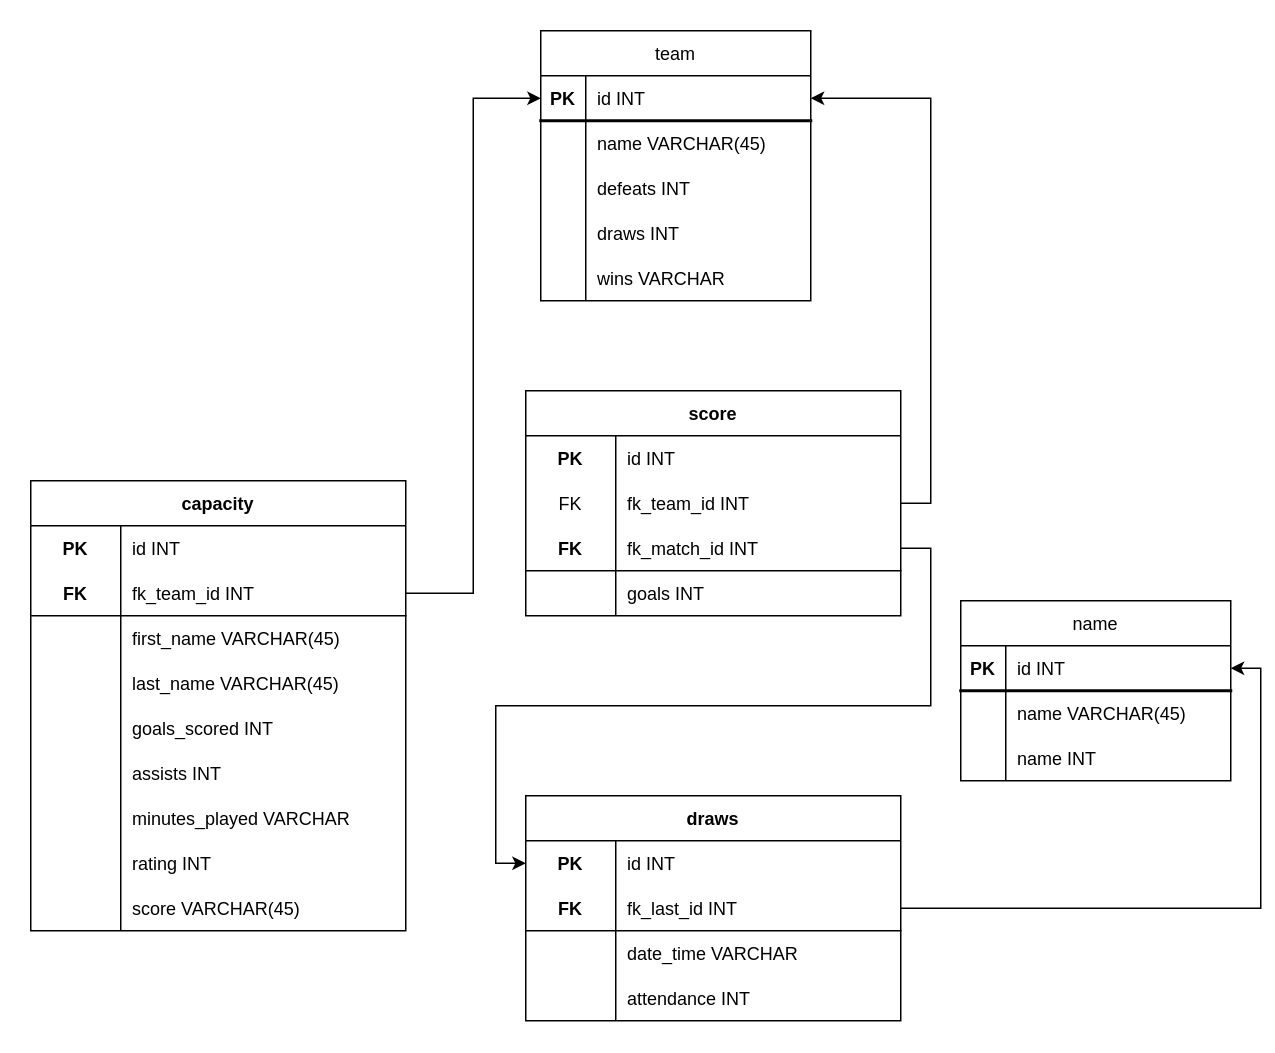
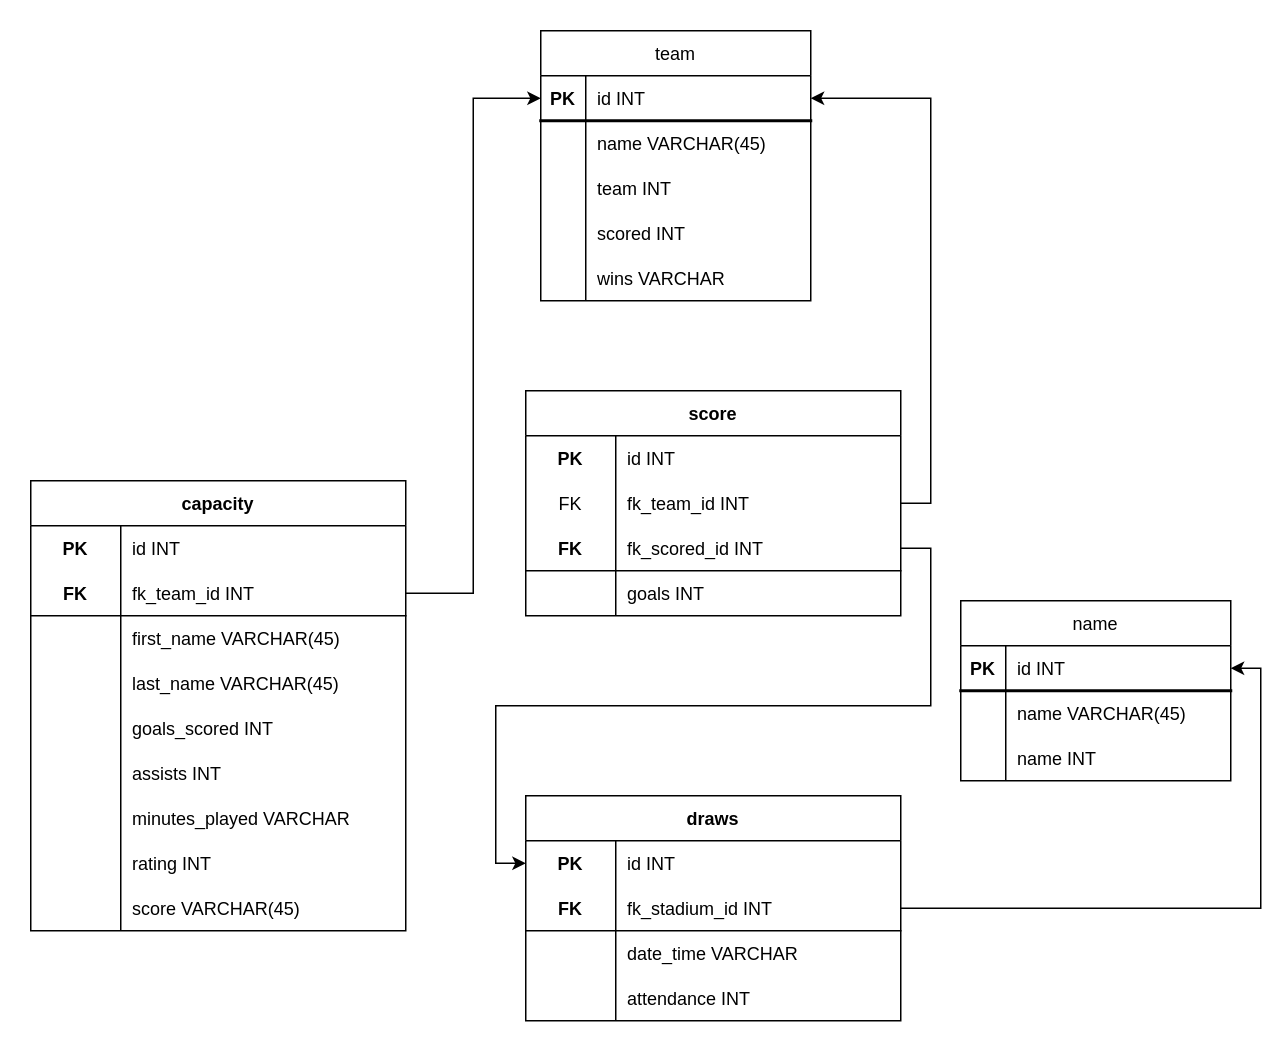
node "defeats INT": label "defeats INT" -> "team INT"
node "draws INT": label "draws INT" -> "scored INT"
node "fk_match_id INT": label "fk_match_id INT" -> "fk_scored_id INT"
node "fk_last_id INT": label "fk_last_id INT" -> "fk_stadium_id INT"
